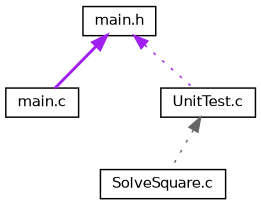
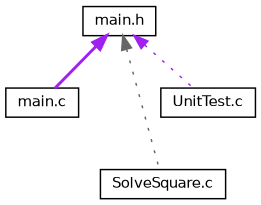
edge "SolveSquare.c" -> "UnitTest.c": now "SolveSquare.c" -> "main.h"
